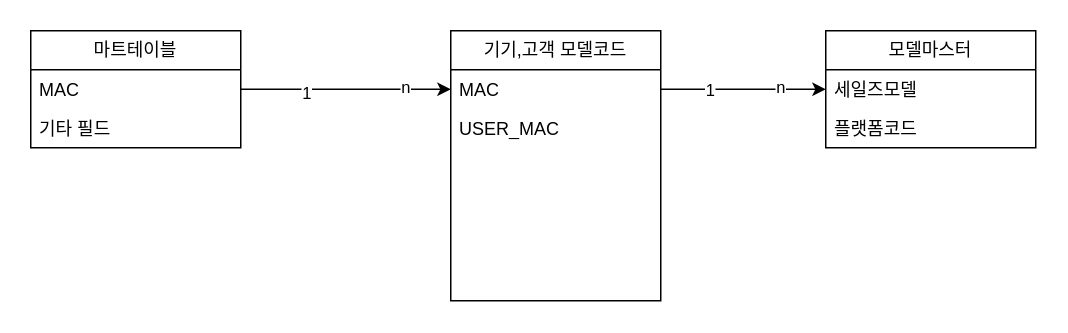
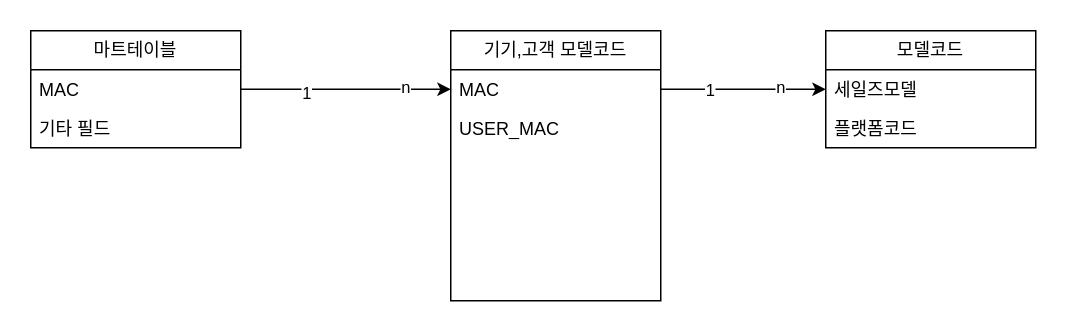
node "모델마스터": label "모델마스터" -> "모델코드"
